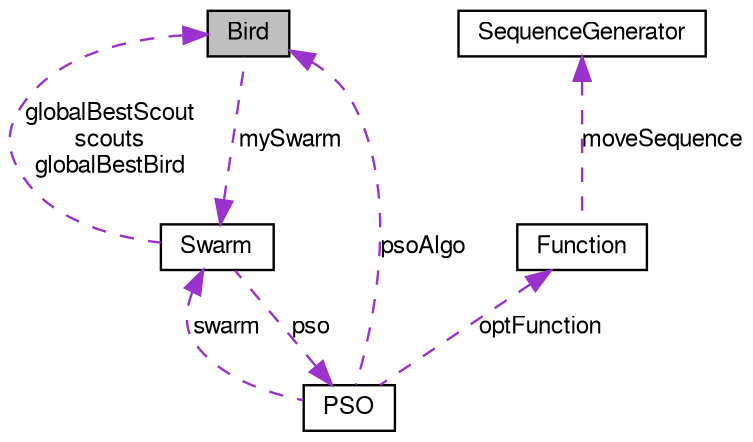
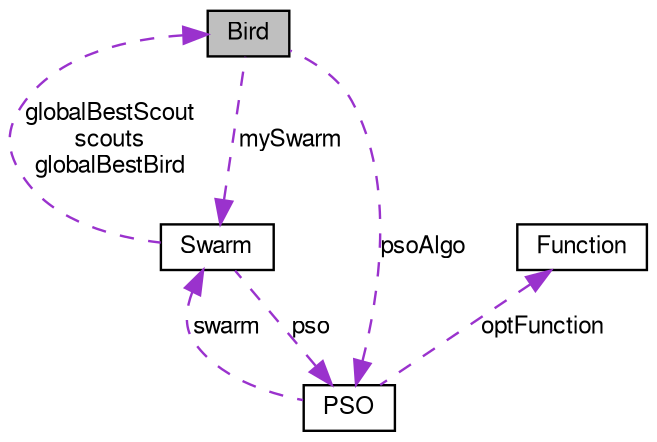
node "SequenceGenerator": removed
edge "PSO" -> "Bird": reversed
